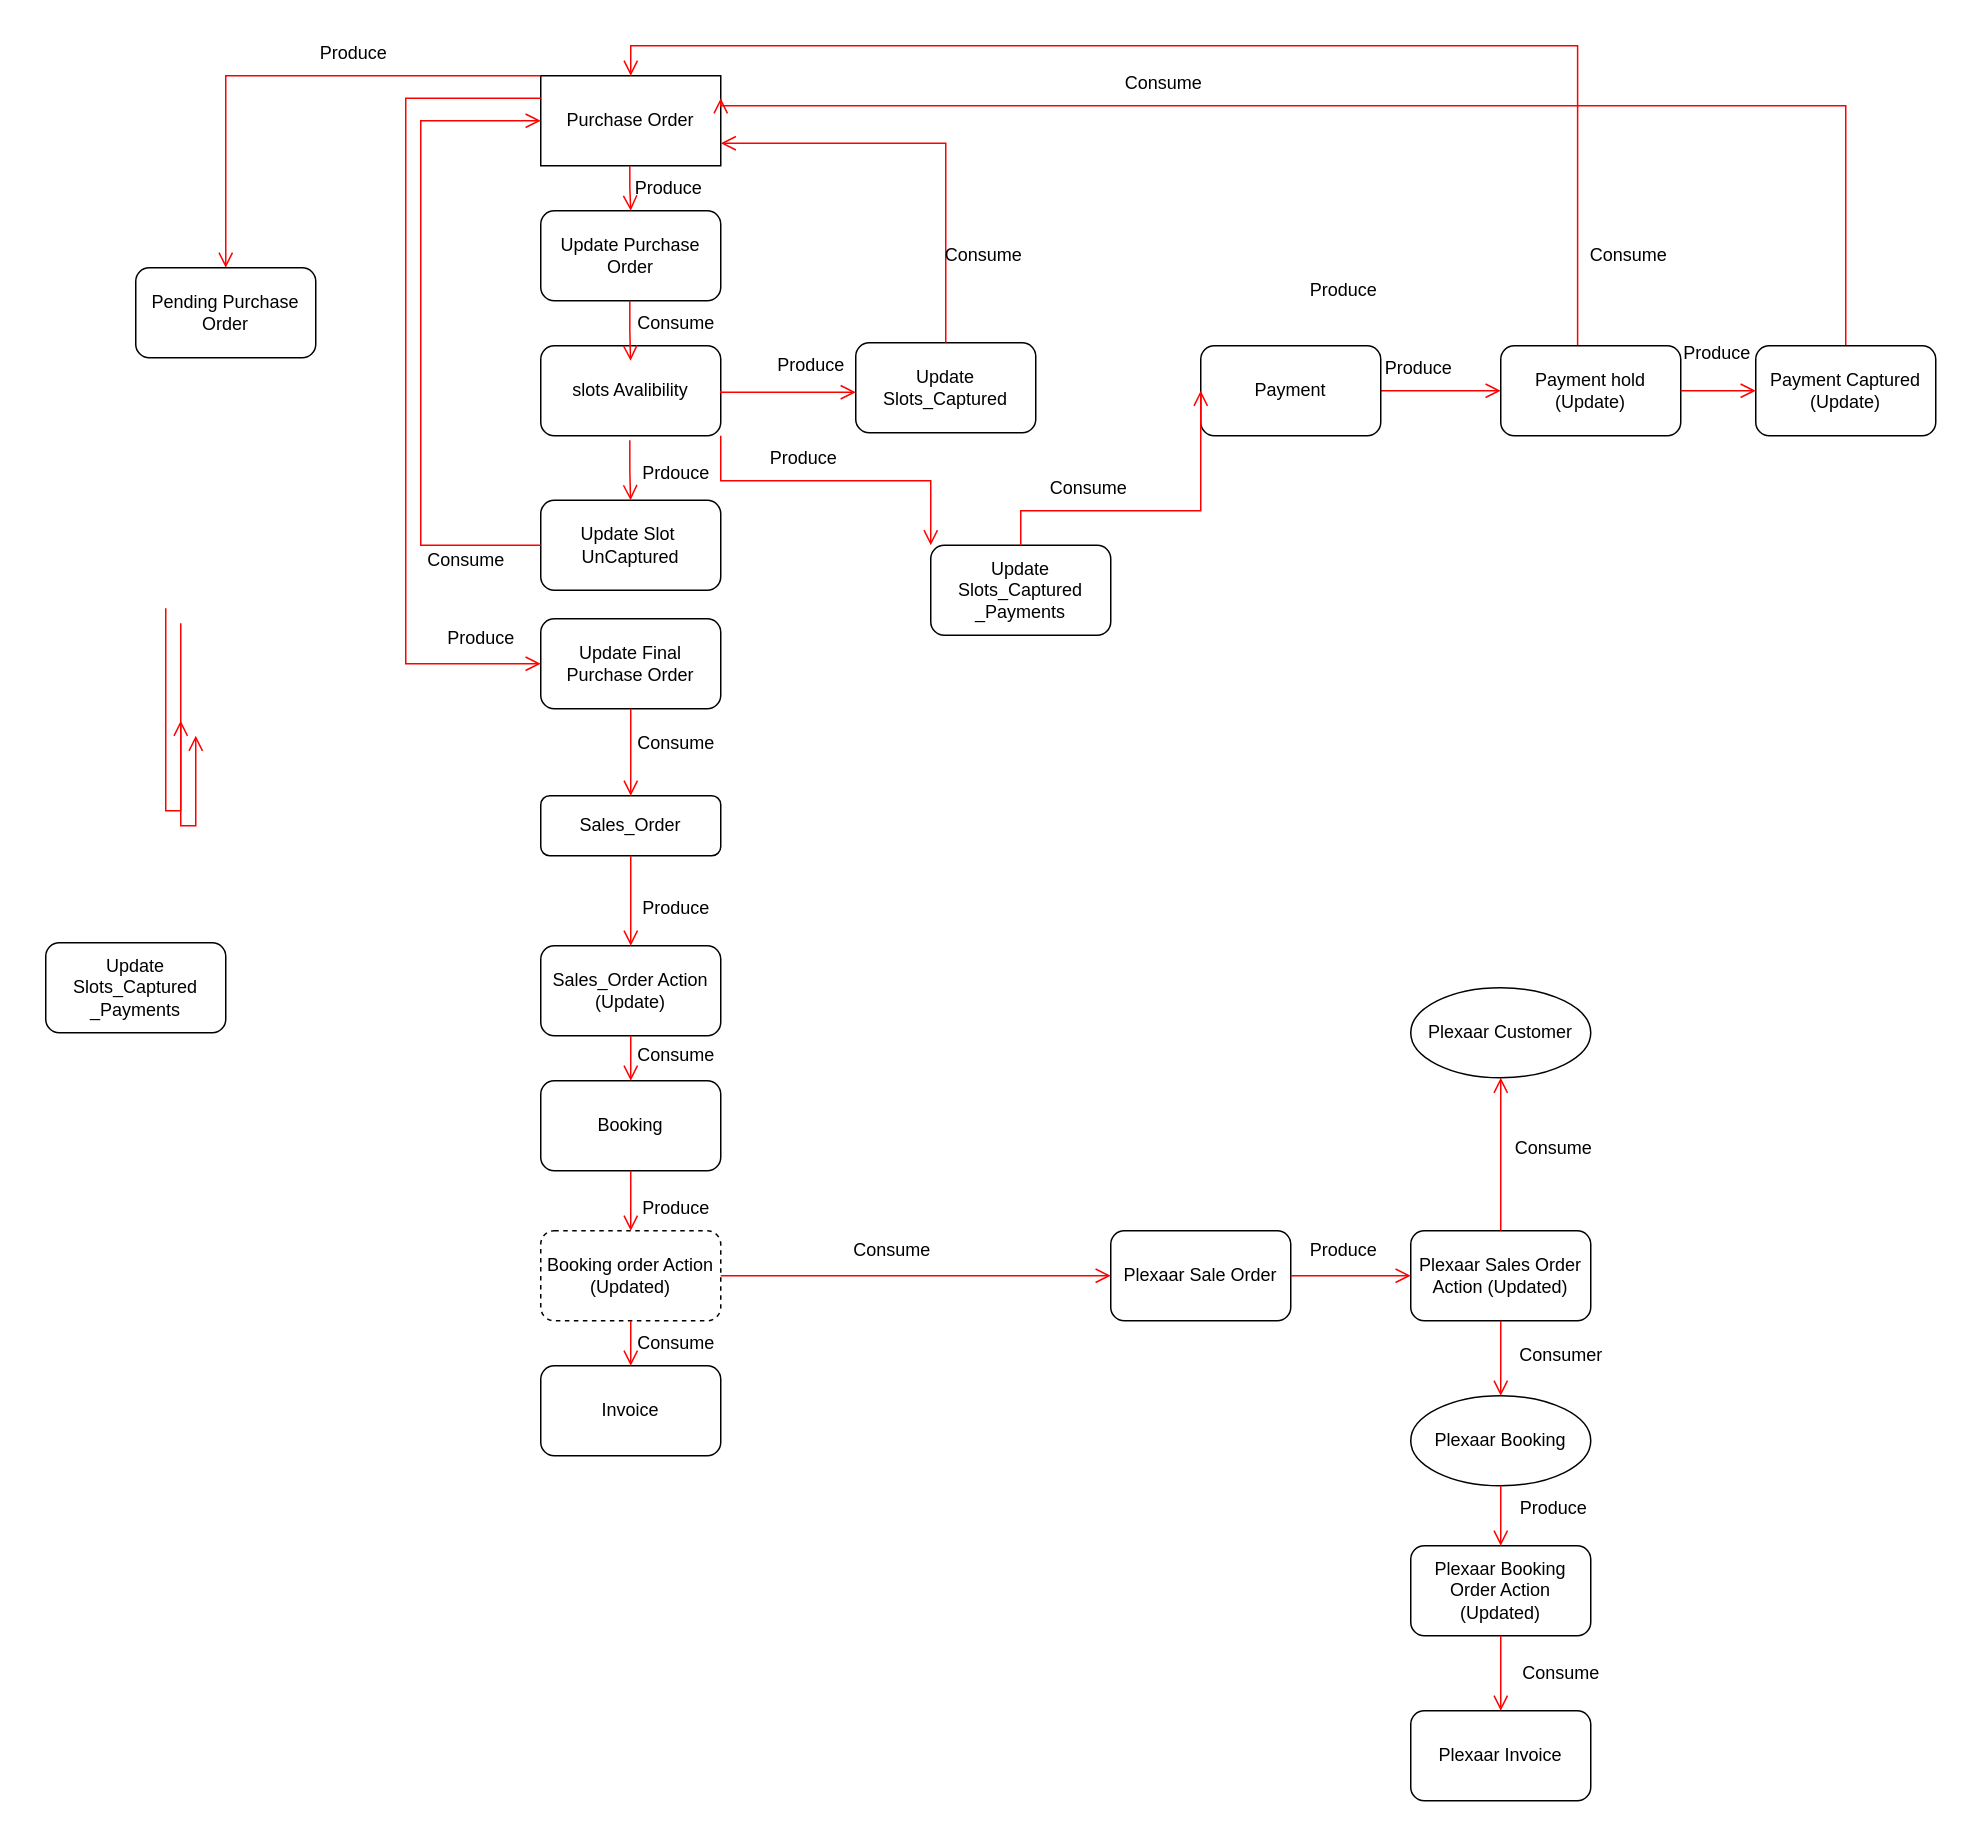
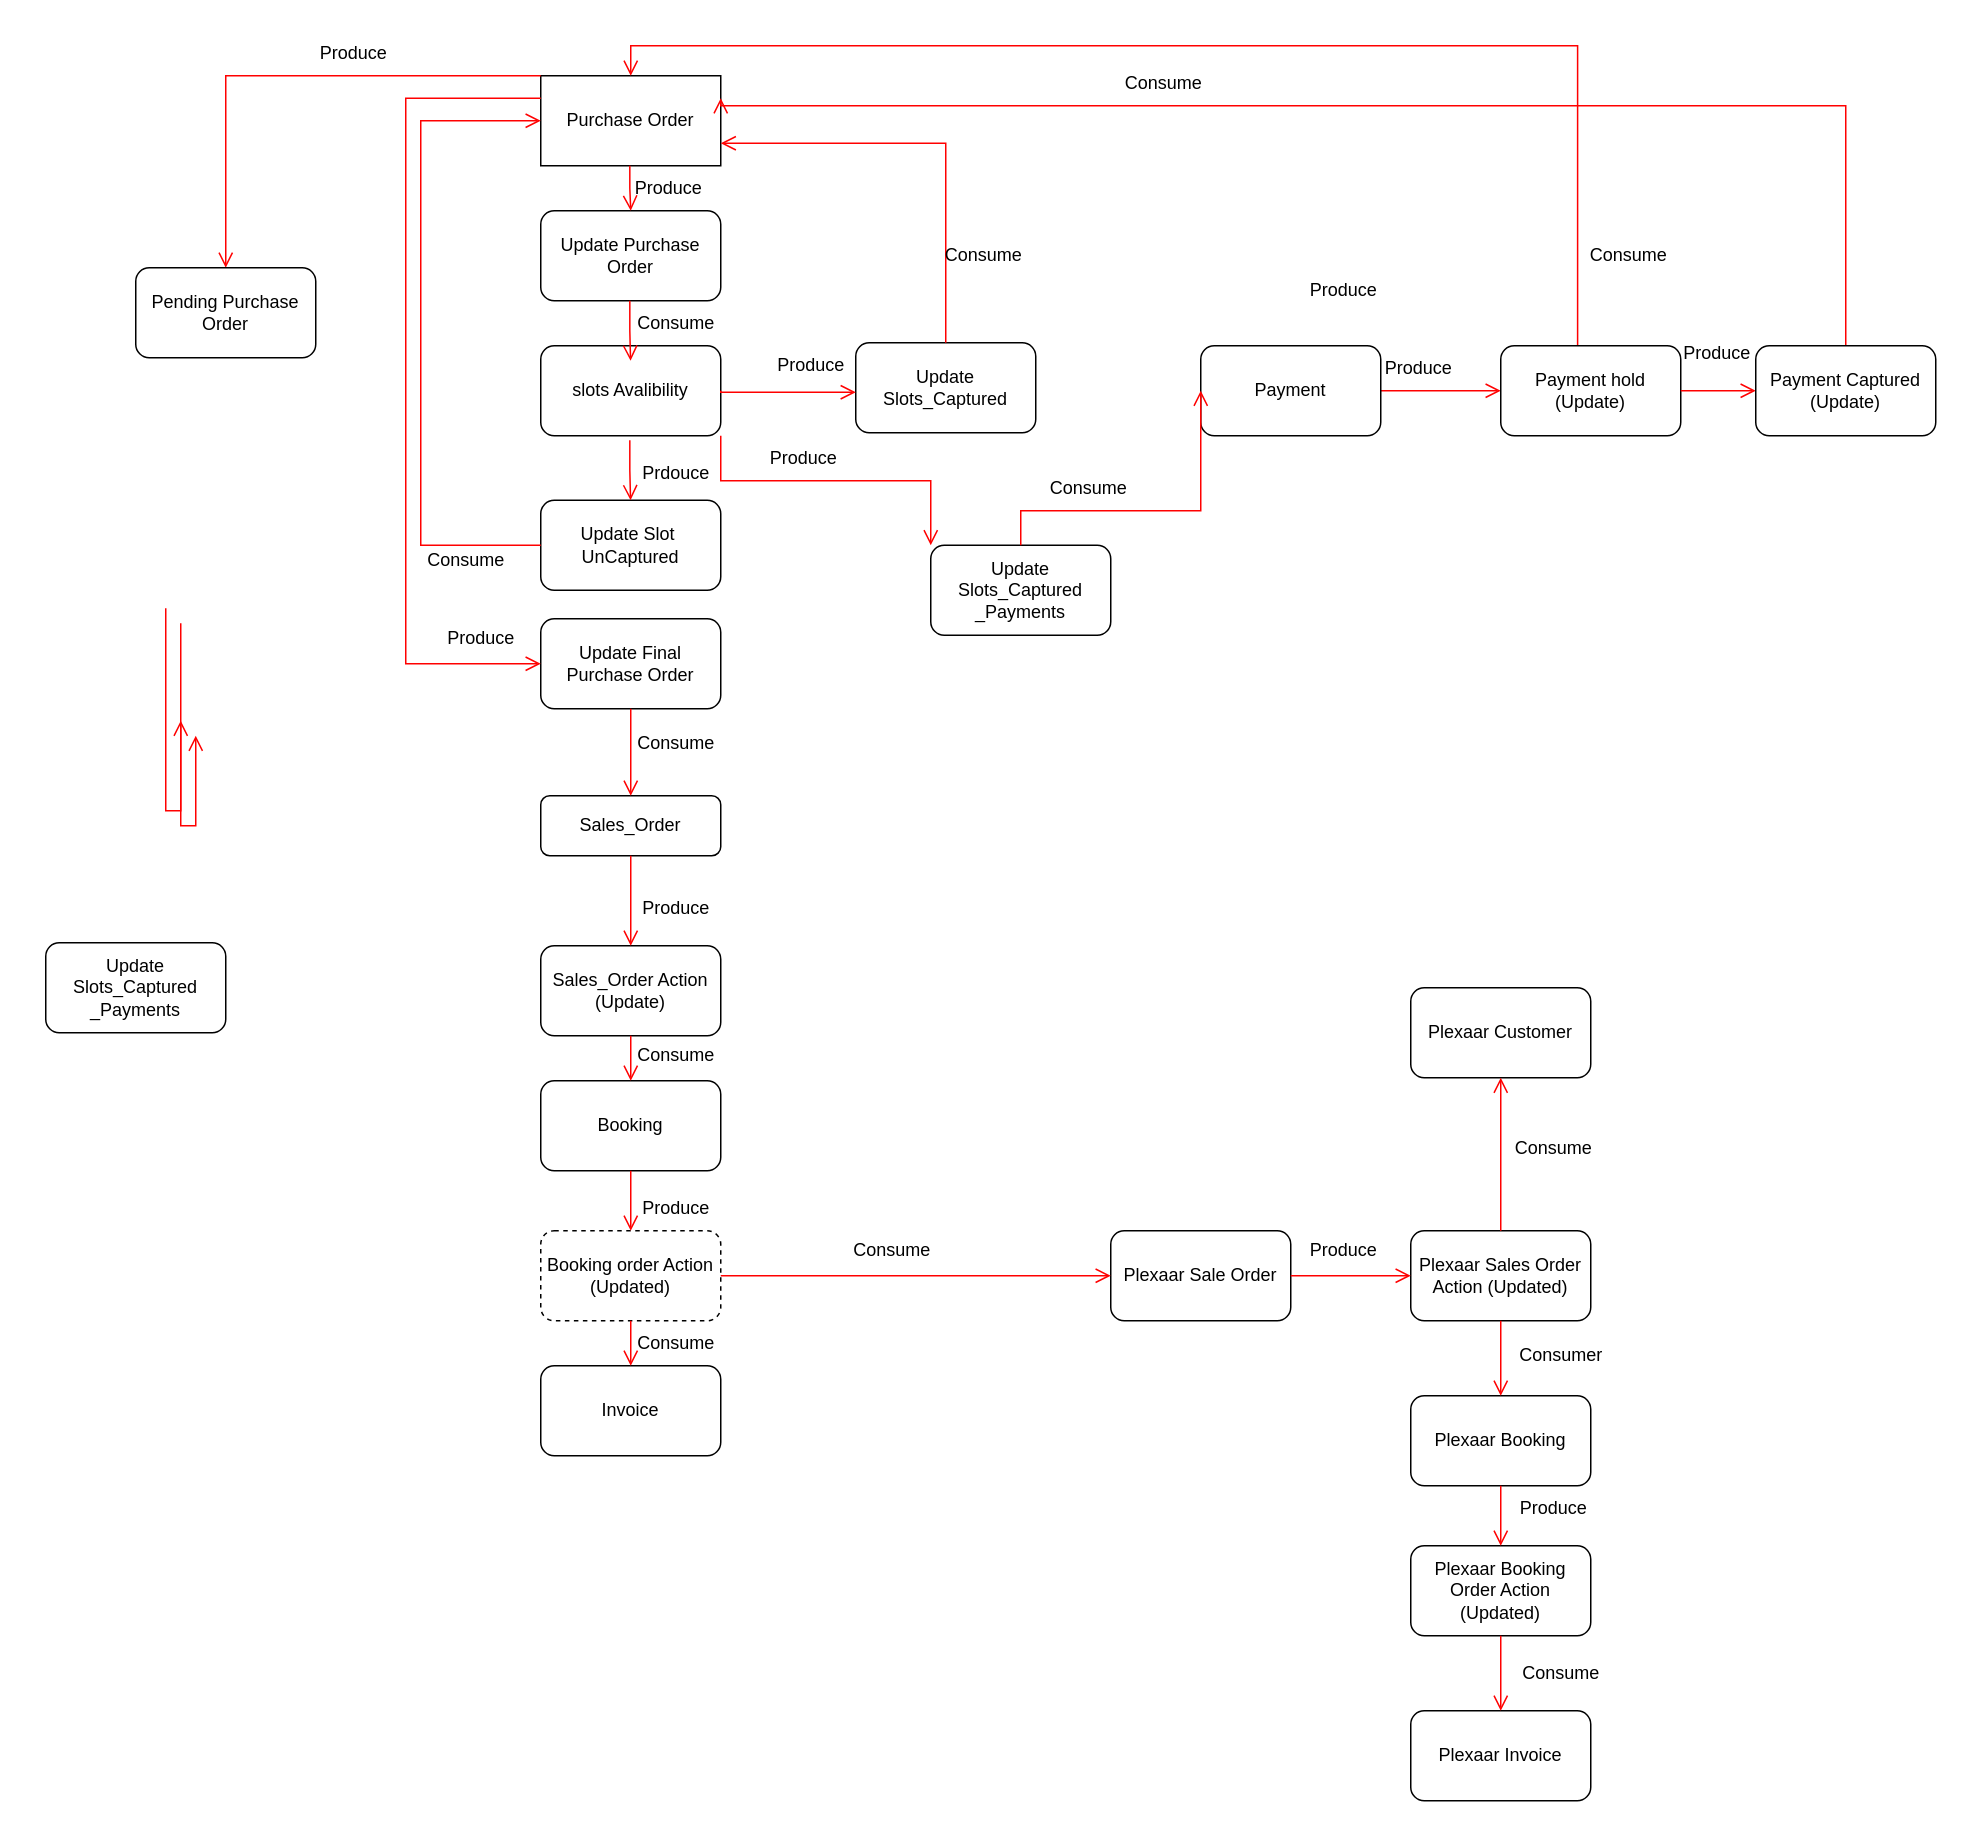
node "Plexaar Customer": shape ellipse -> rounded rectangle
node "Plexaar Booking": shape ellipse -> rounded rectangle
